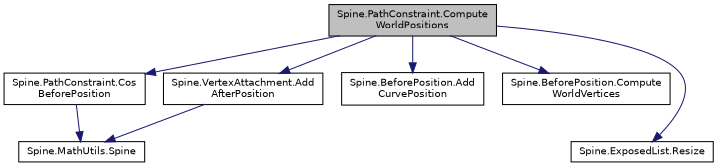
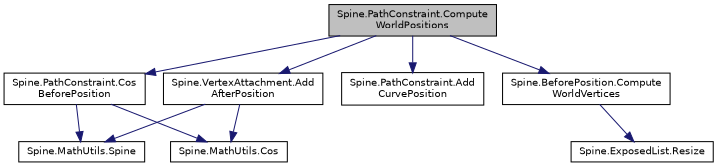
edge "Spine.PathConstraint.Compute WorldPositions" -> "Spine.ExposedList.Resize": now "Spine.BeforePosition.Compute WorldVertices" -> "Spine.ExposedList.Resize"
node "Spine.BeforePosition.Add CurvePosition": label "Spine.BeforePosition.Add CurvePosition" -> "Spine.PathConstraint.Add CurvePosition"
node "Spine.MathUtils.Cos": added
